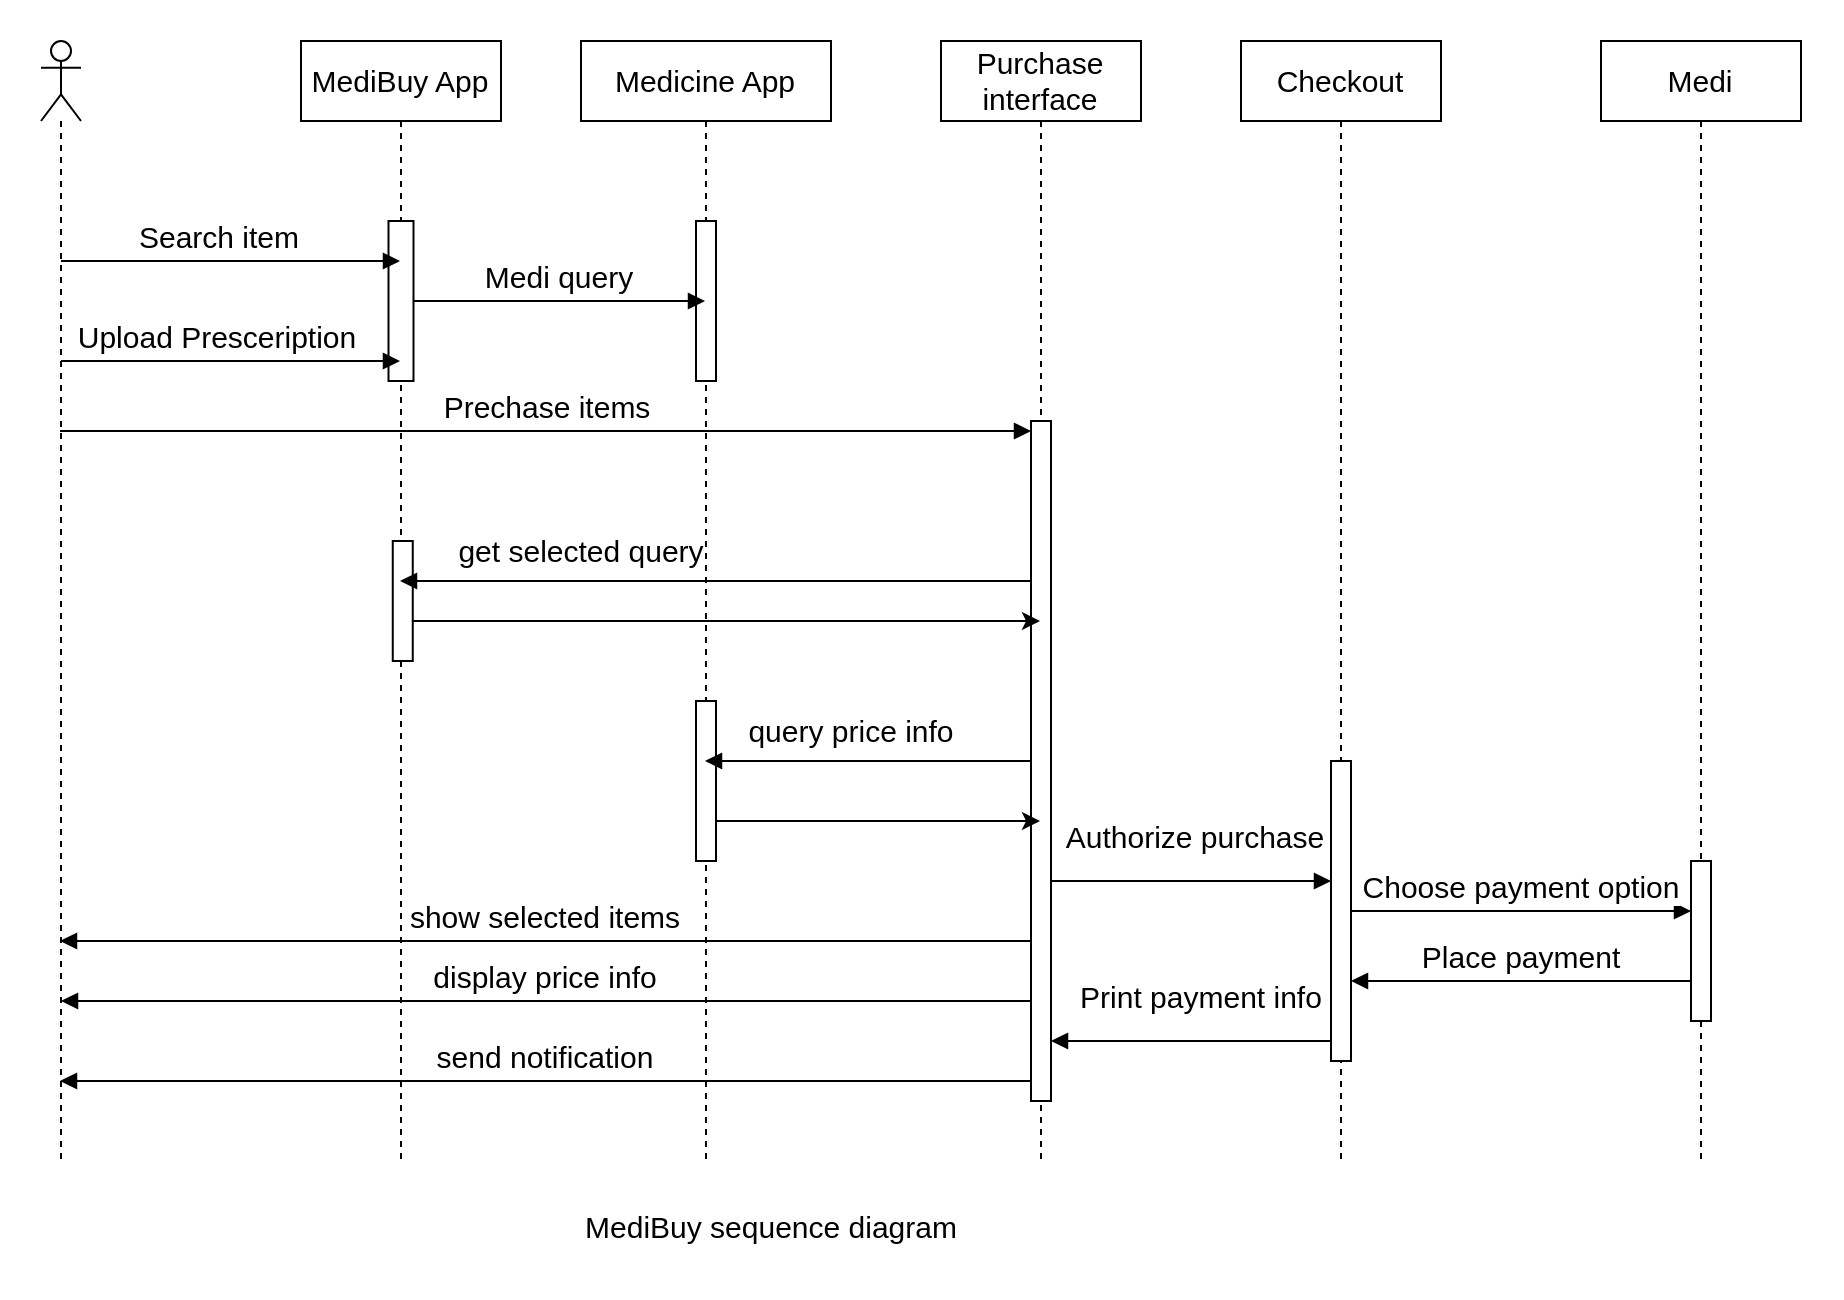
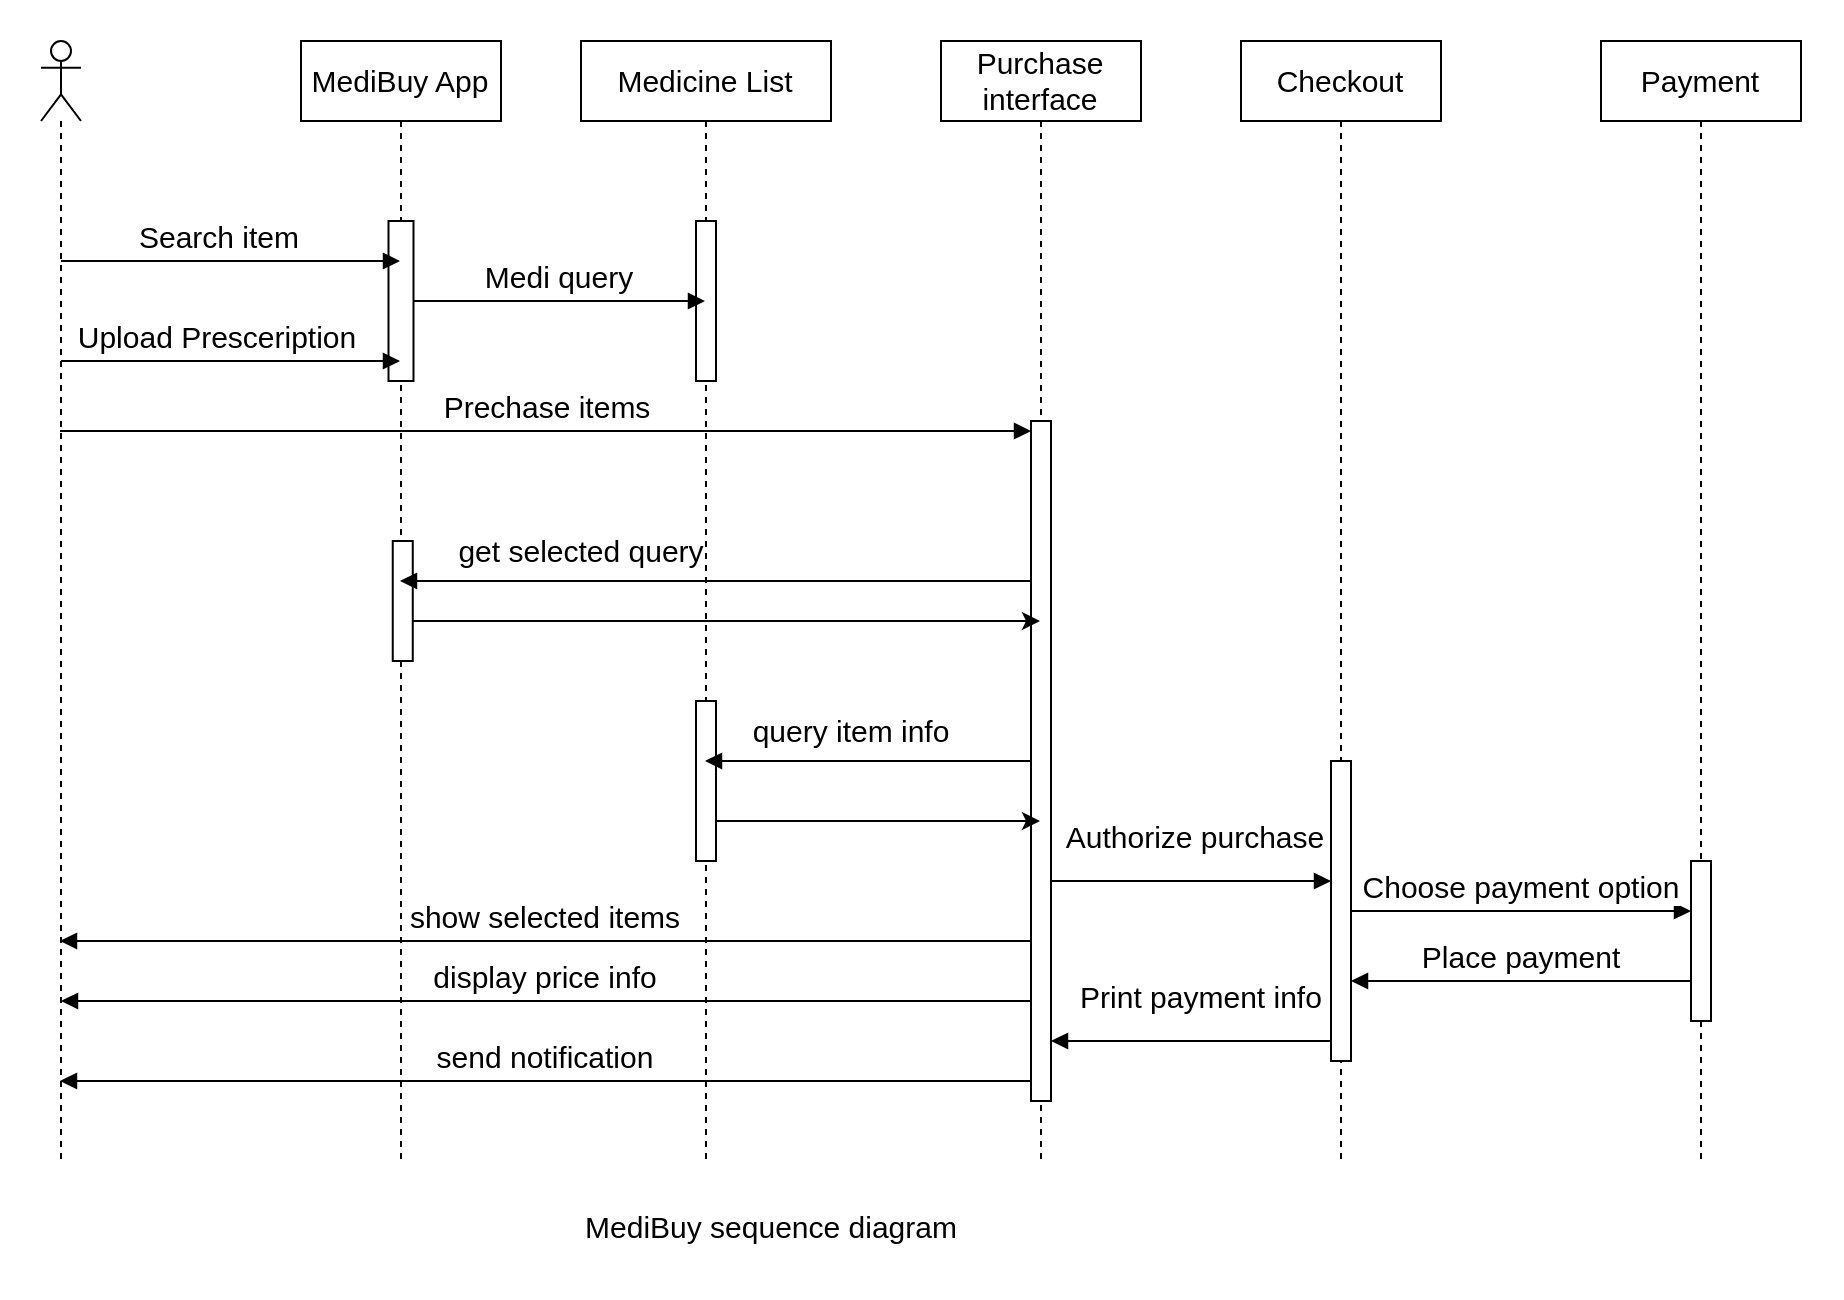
node "Medicine App": label "Medicine App" -> "Medicine List"
node "Medi": label "Medi" -> "Payment"
node "query price info": label "query price info" -> "query item info"
